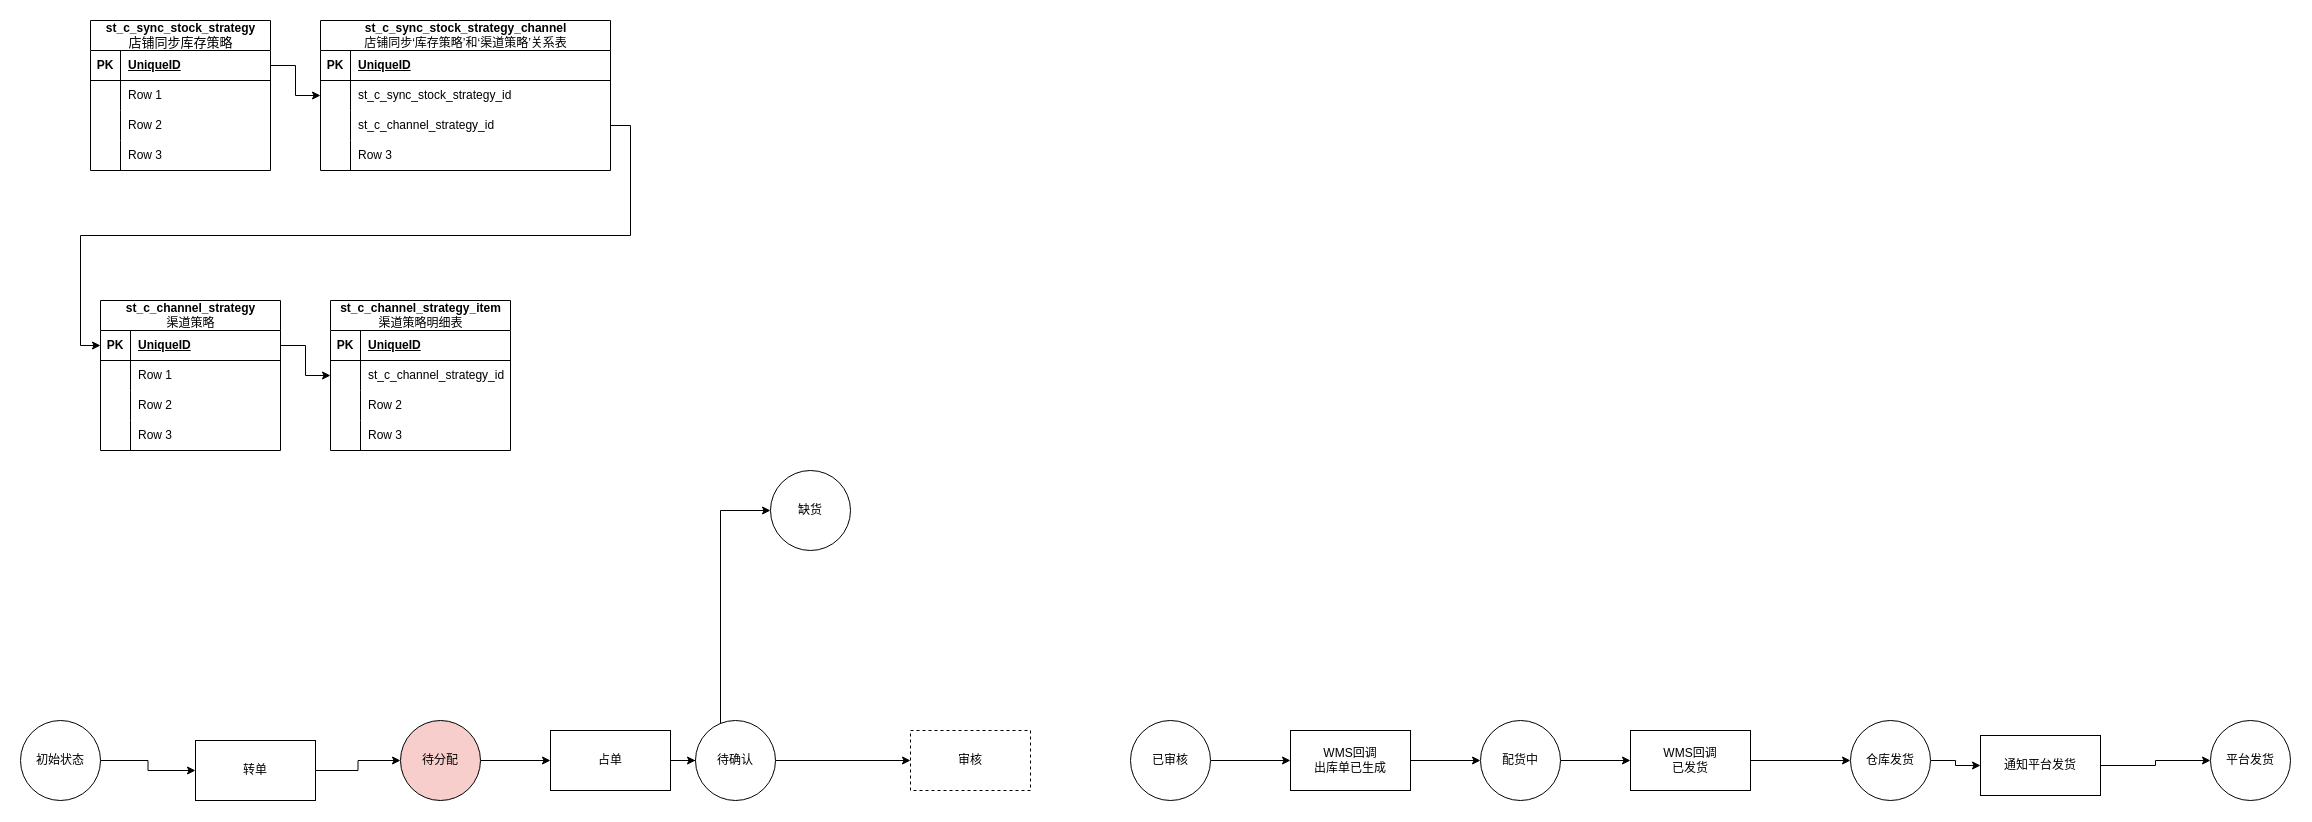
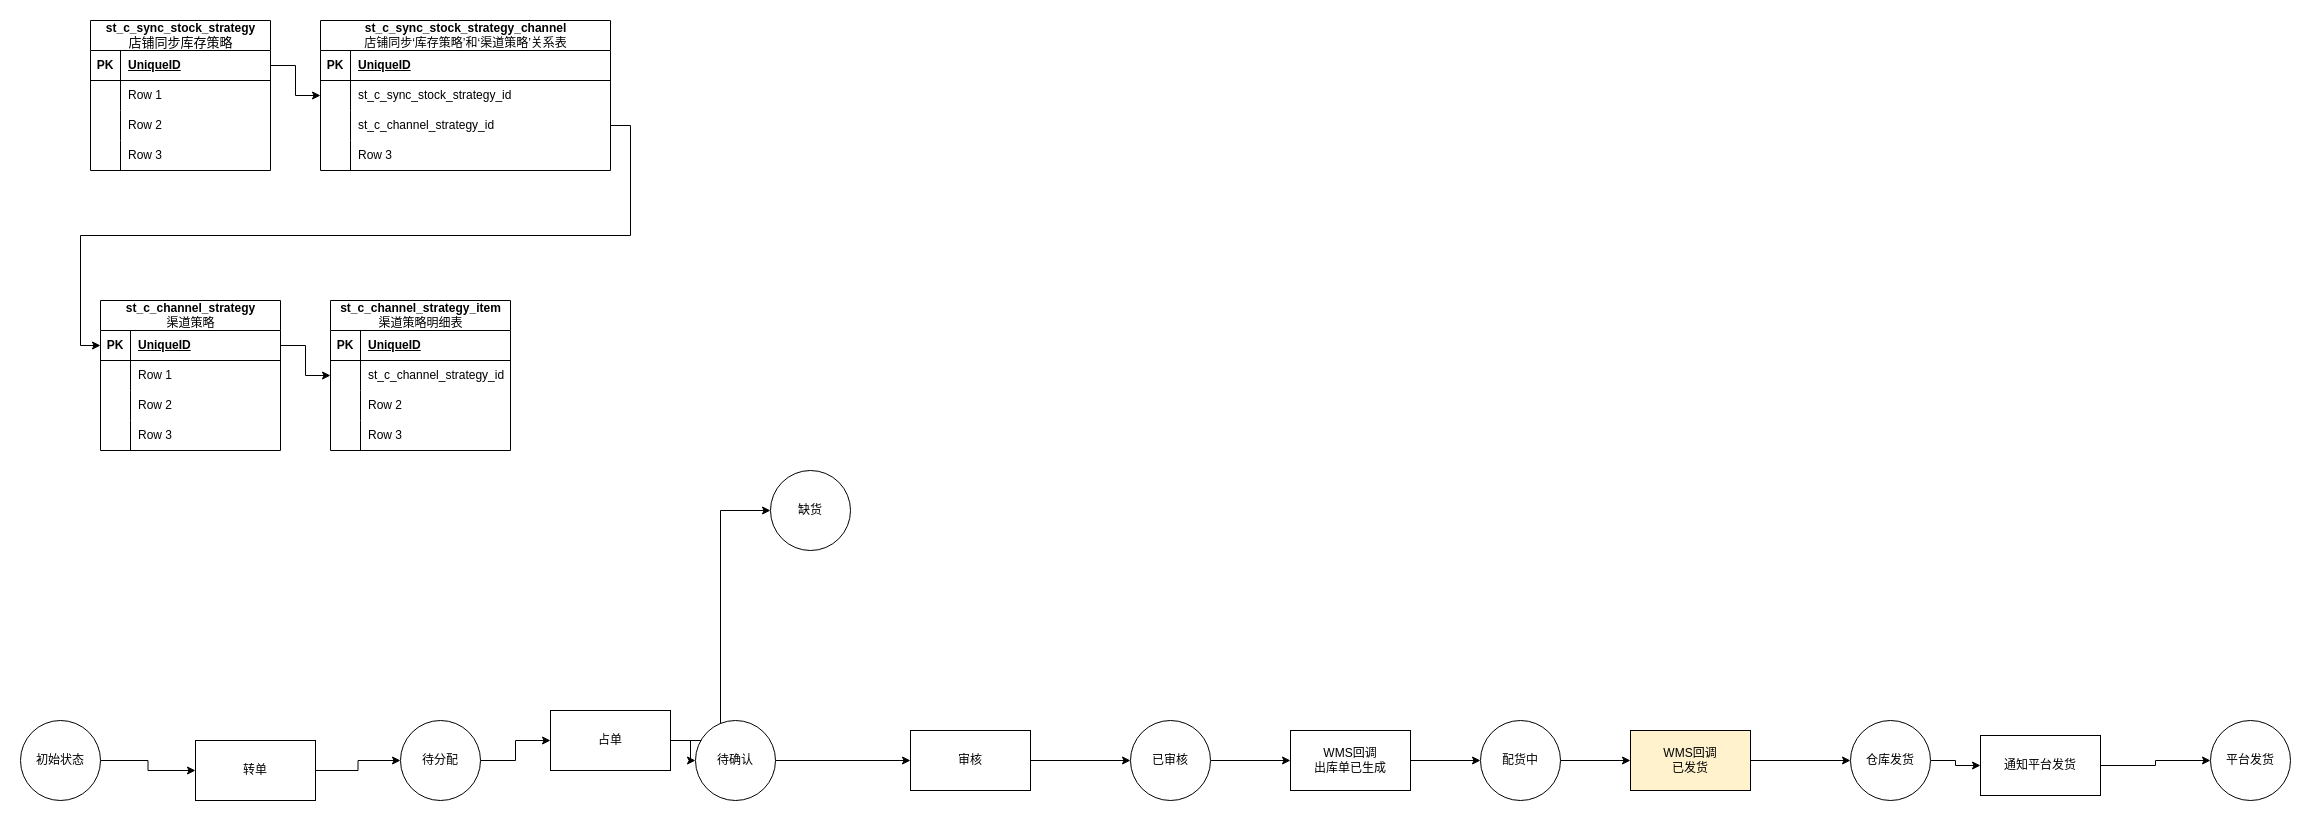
node "待分配": fillcolor #f8cecc -> #ffffff
node "占单": moved (611, 761) -> (611, 741)
node "审核": style dashed -> solid
edge "审核" -> "已审核": added
node "WMS回调 已发货": fillcolor #ffffff -> #fff2cc
